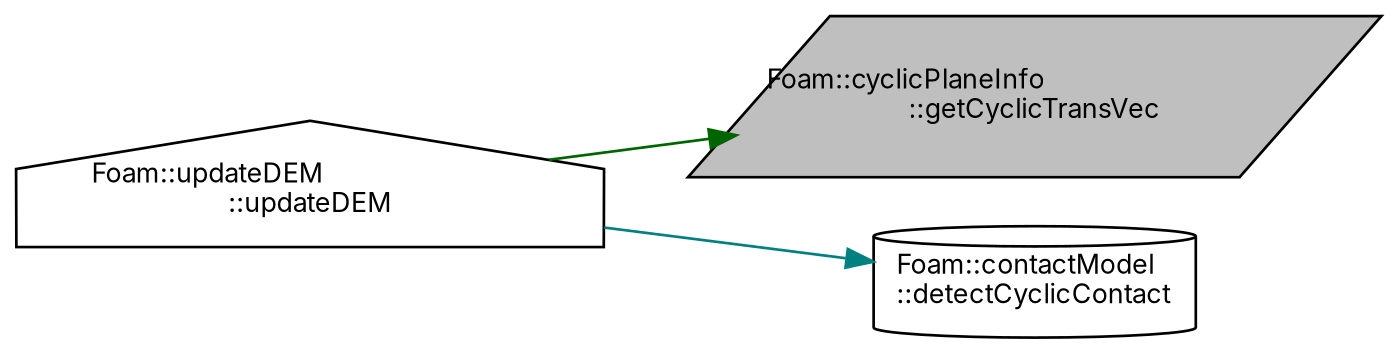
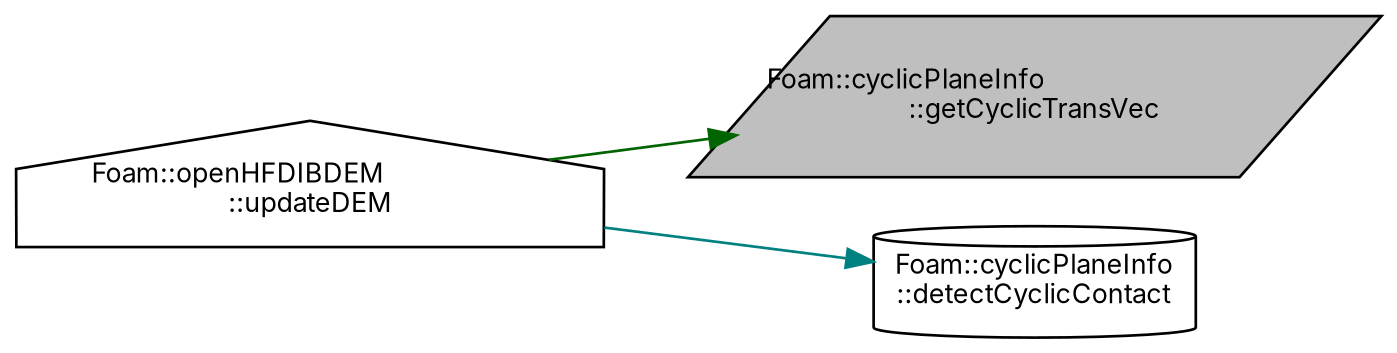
node "Foam::updateDEM ::updateDEM": label "Foam::updateDEM ::updateDEM" -> "Foam::openHFDIBDEM ::updateDEM"
node "Foam::contactModel ::detectCyclicContact": label "Foam::contactModel ::detectCyclicContact" -> "Foam::cyclicPlaneInfo ::detectCyclicContact"
